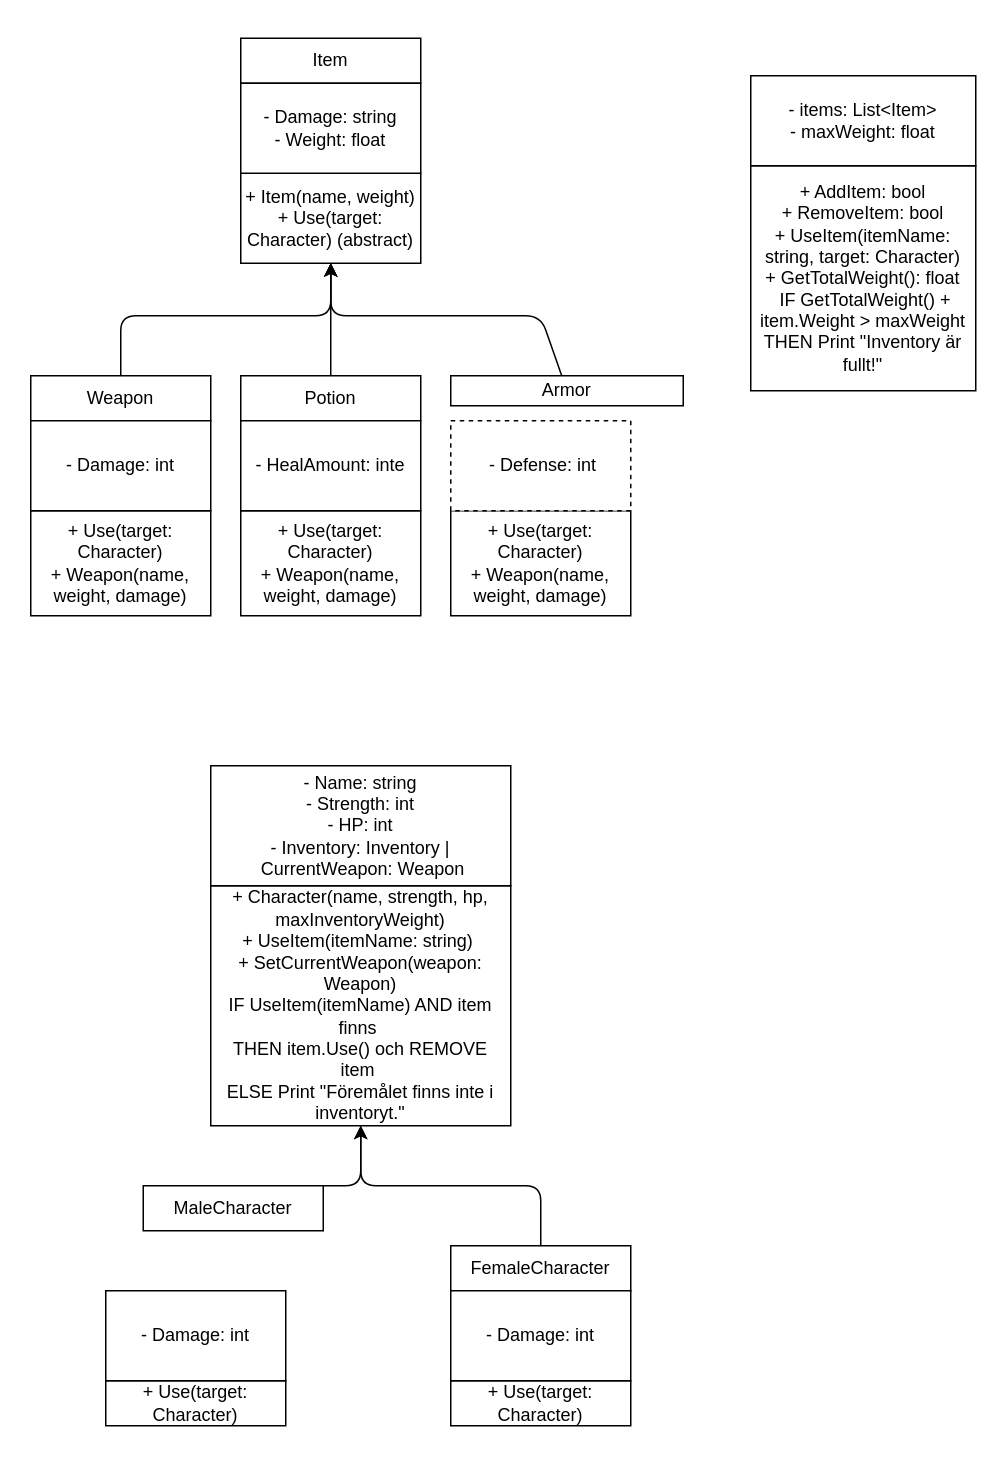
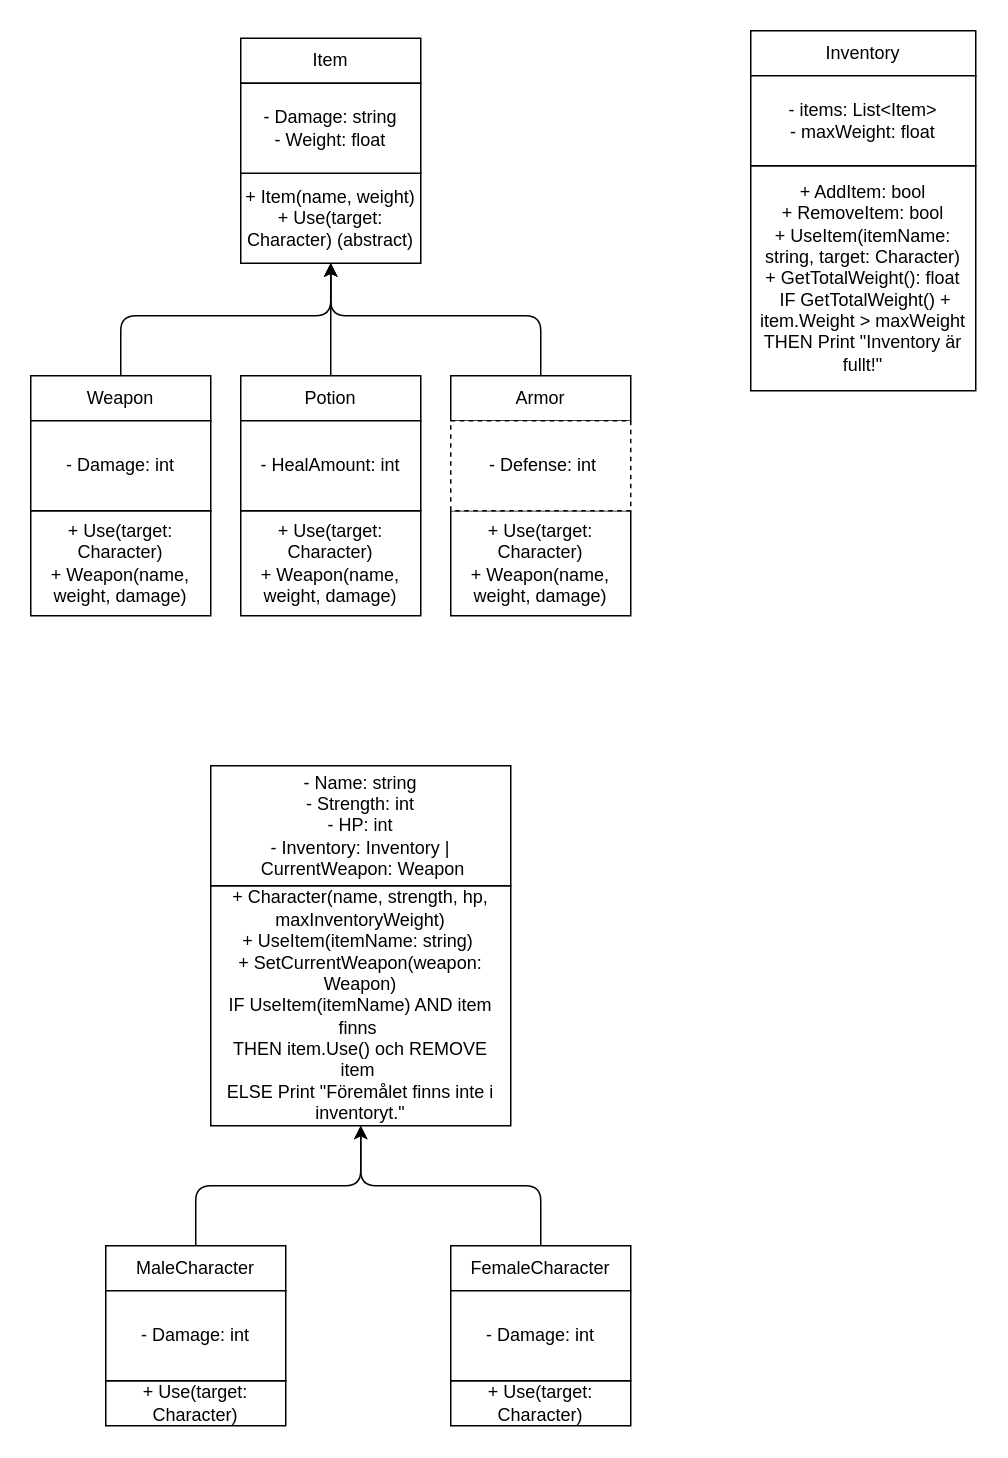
node "Inventory": added
node "Armor": size 233x30 -> 180x45
node "- HealAmount: inte": label "- HealAmount: inte" -> "- HealAmount: int"
node "MaleCharacter": moved (233, 1208) -> (196, 1268)
